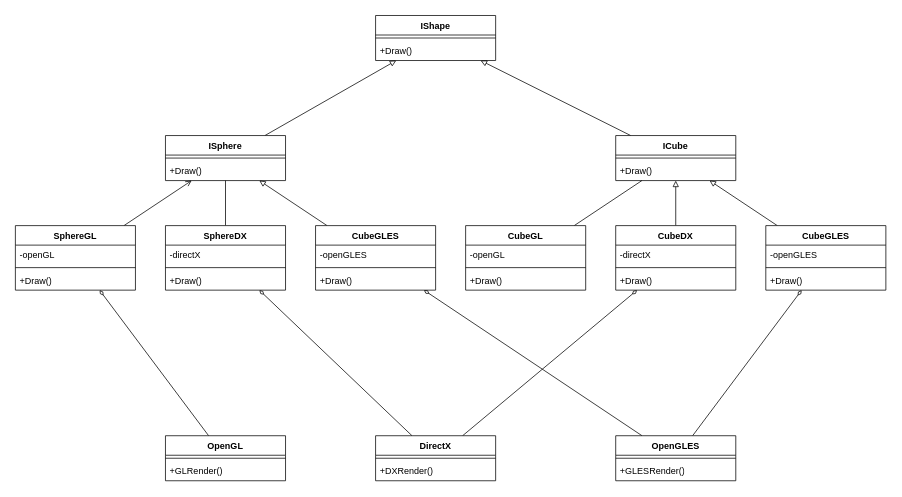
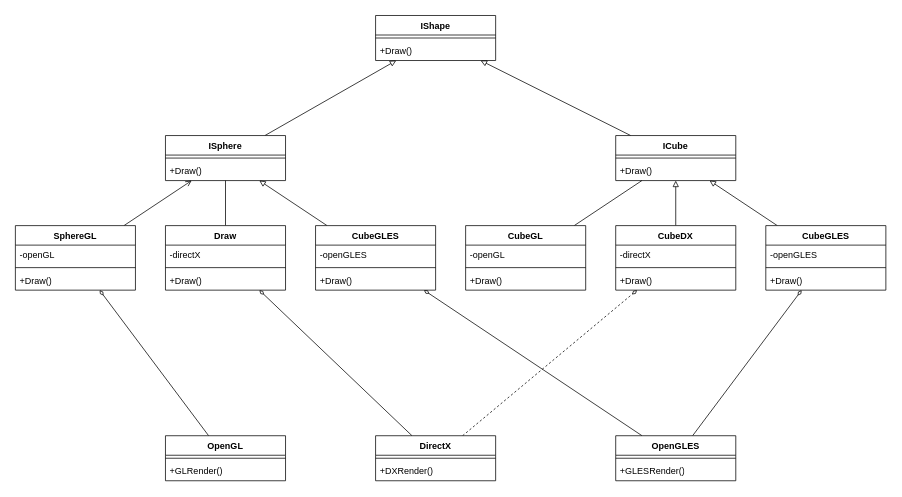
node "SphereDX": label "SphereDX" -> "Draw"
edge "DirectX" -> "CubeDX": style solid -> dashed
